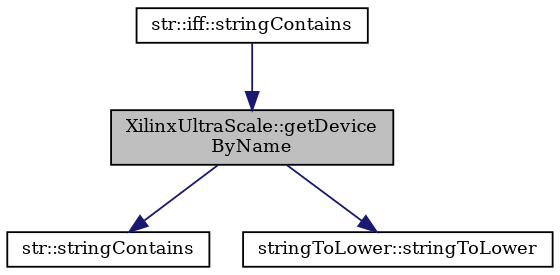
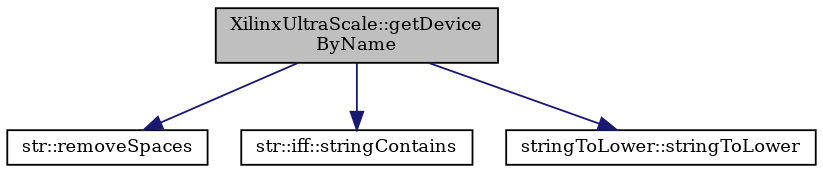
edge "str::iff::stringContains" -> "XilinxUltraScale::getDevice ByName": reversed
node "str::stringContains": label "str::stringContains" -> "str::removeSpaces"
